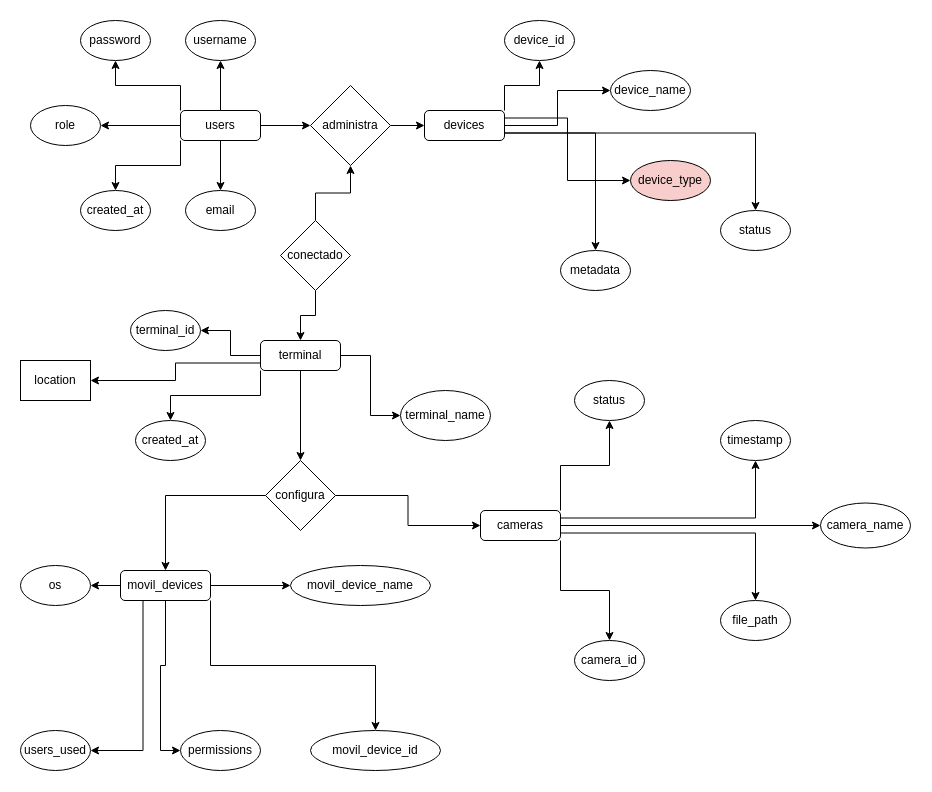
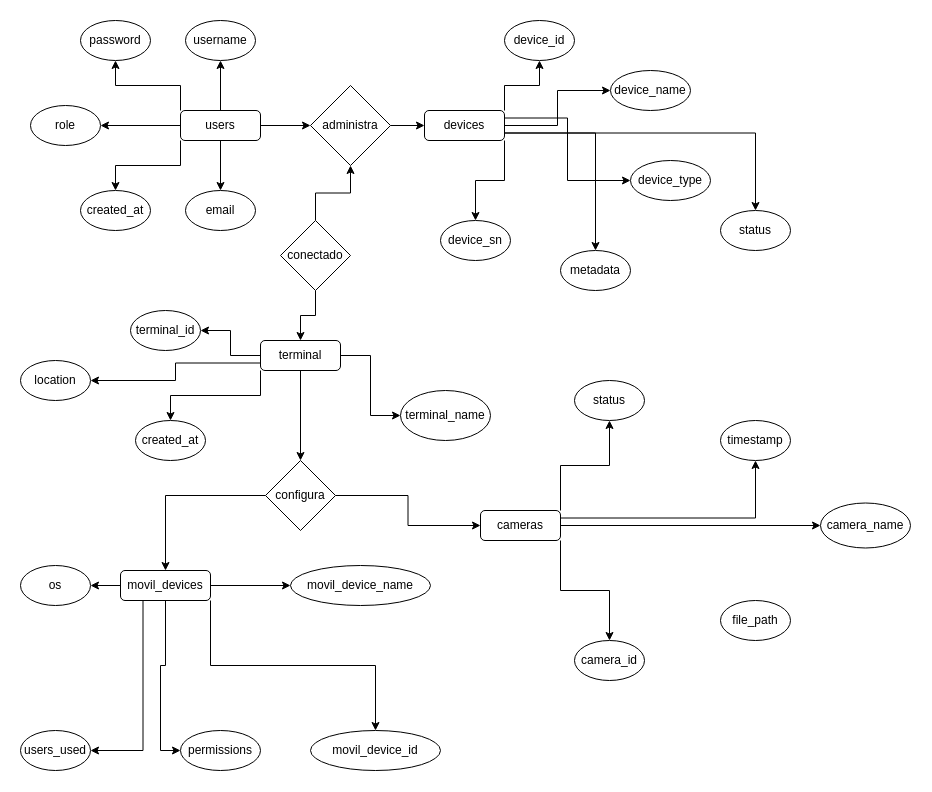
edge "devices" -> "device_sn": added
node "device_type": fillcolor #f8cecc -> #ffffff
node "device_sn": added
node "location": shape rectangle -> ellipse
edge "cameras" -> "file_path": removed
